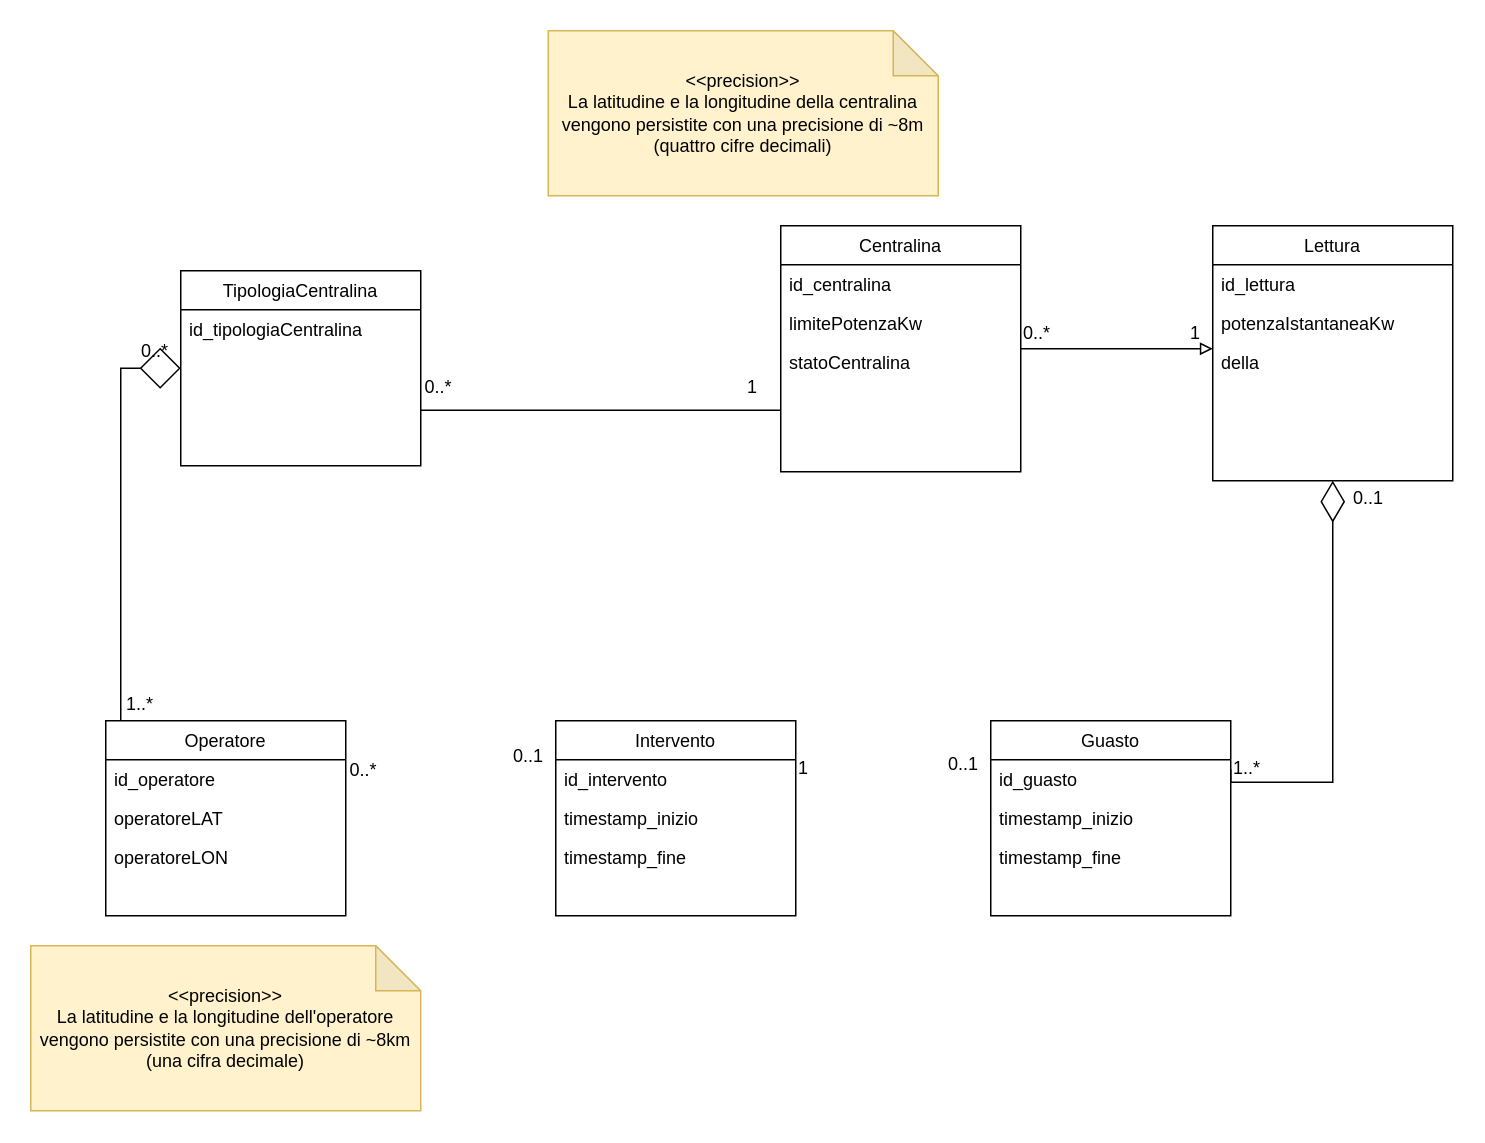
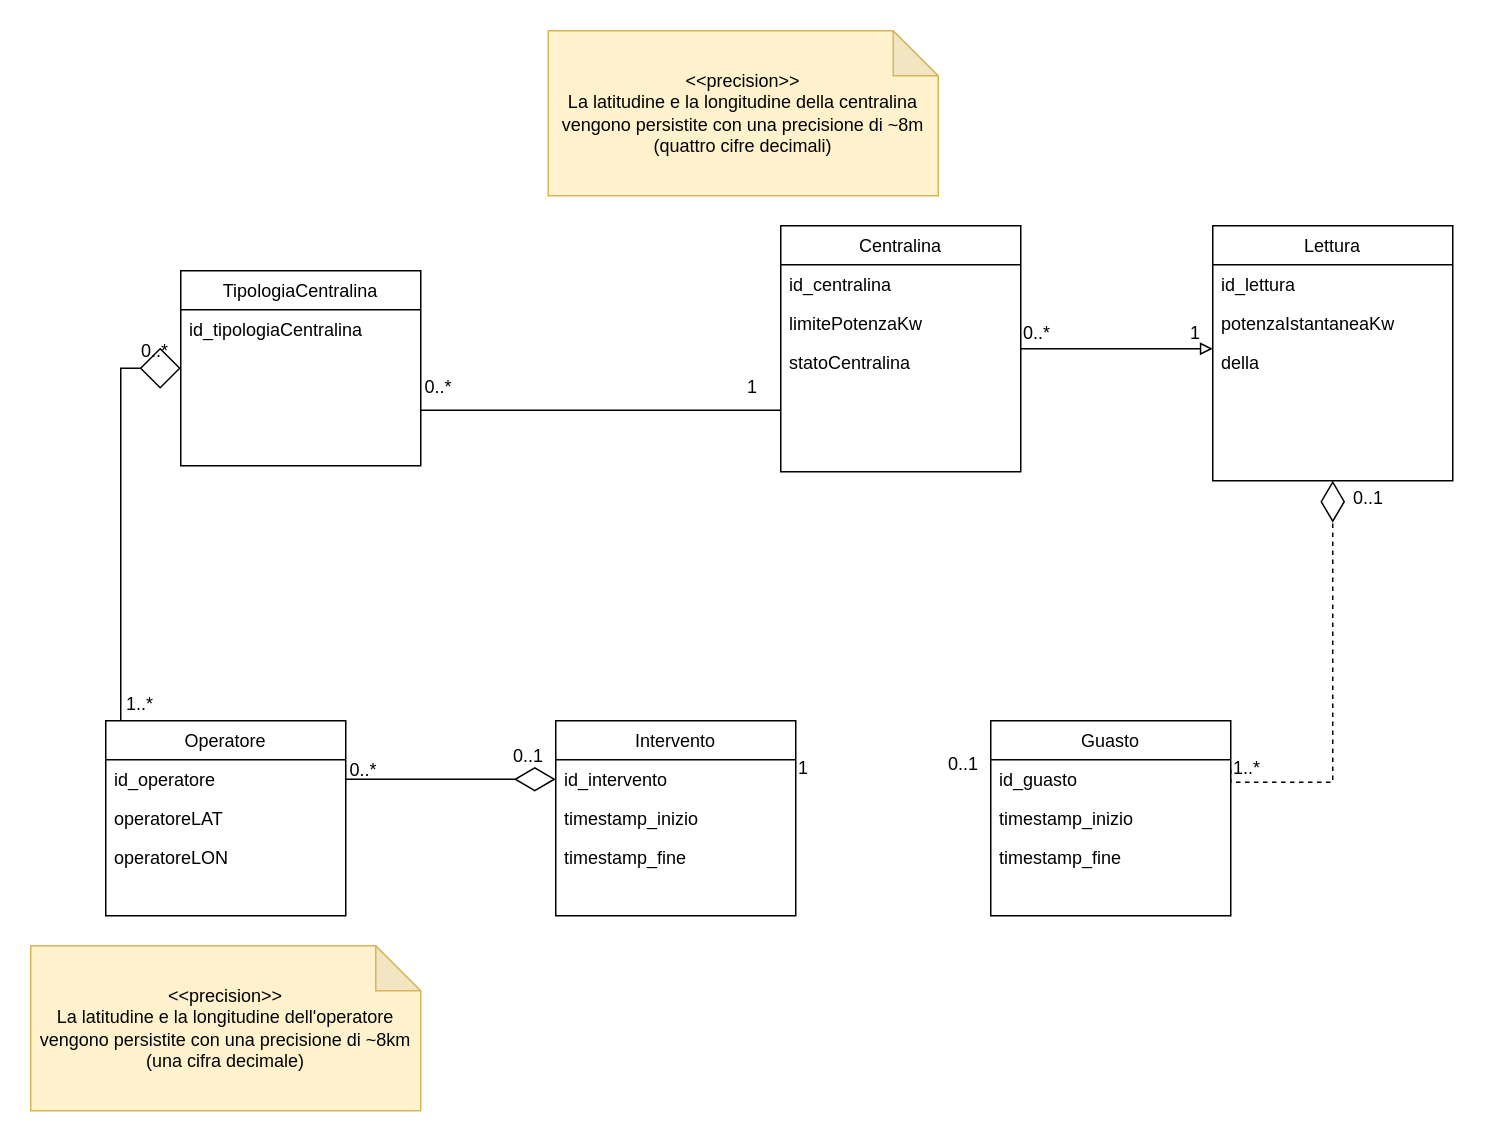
edge "Guasto" -> "Lettura": style solid -> dashed
edge "id_operatore" -> "id_intervento": added
